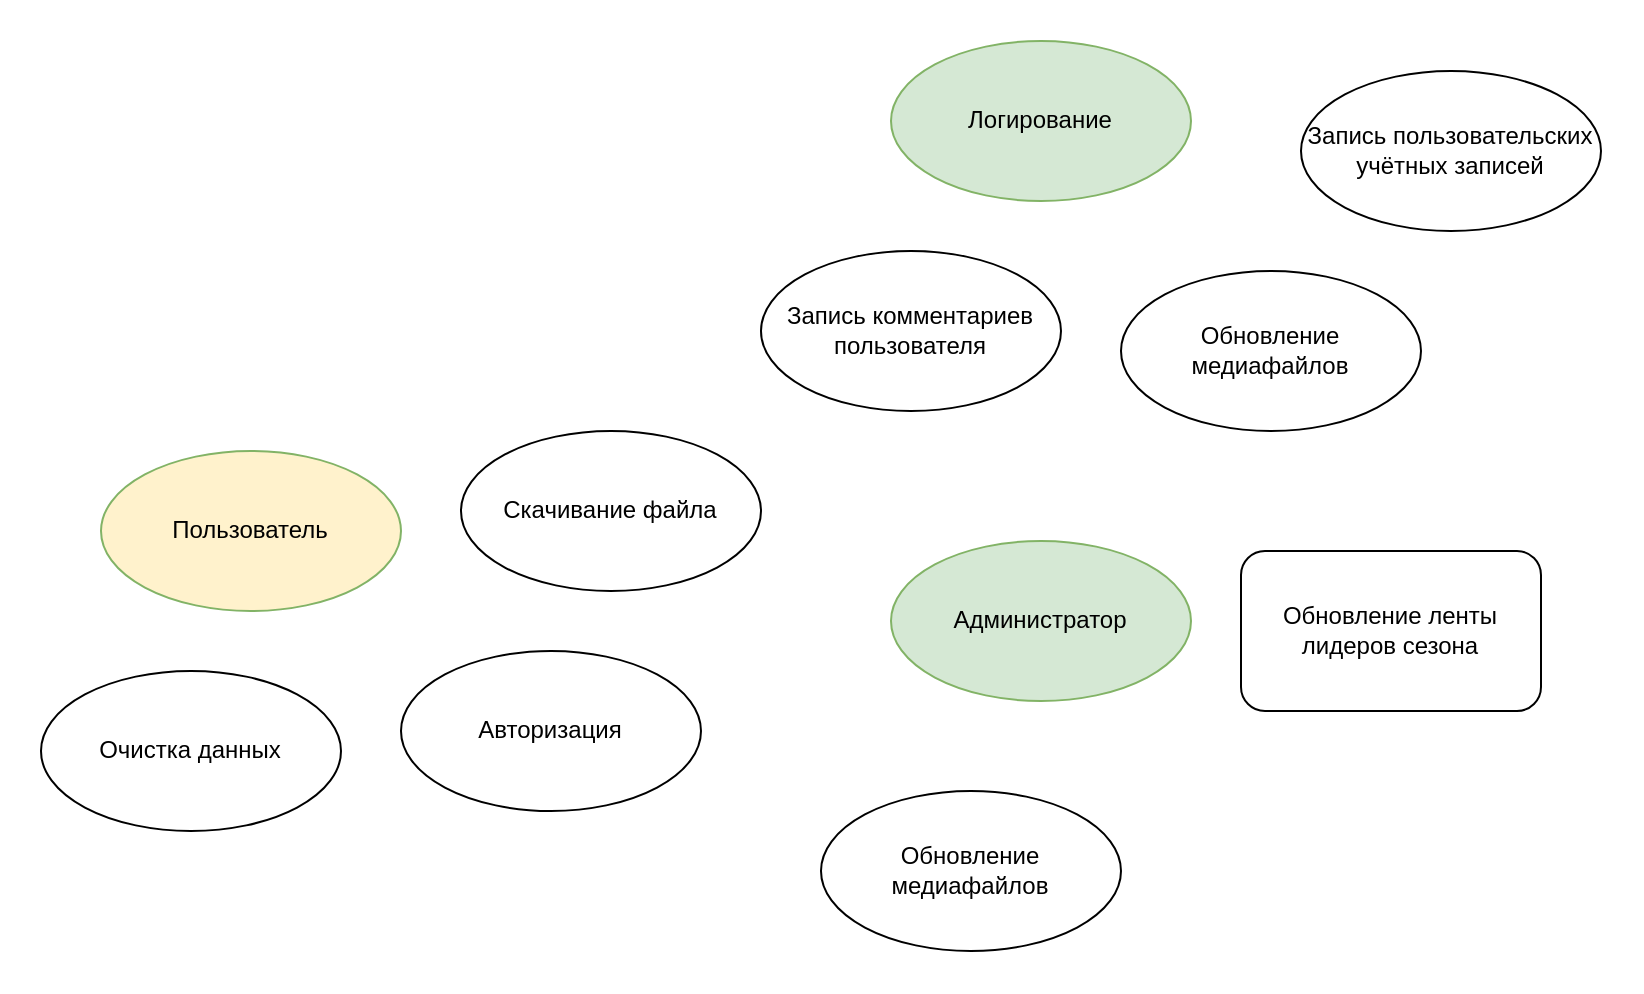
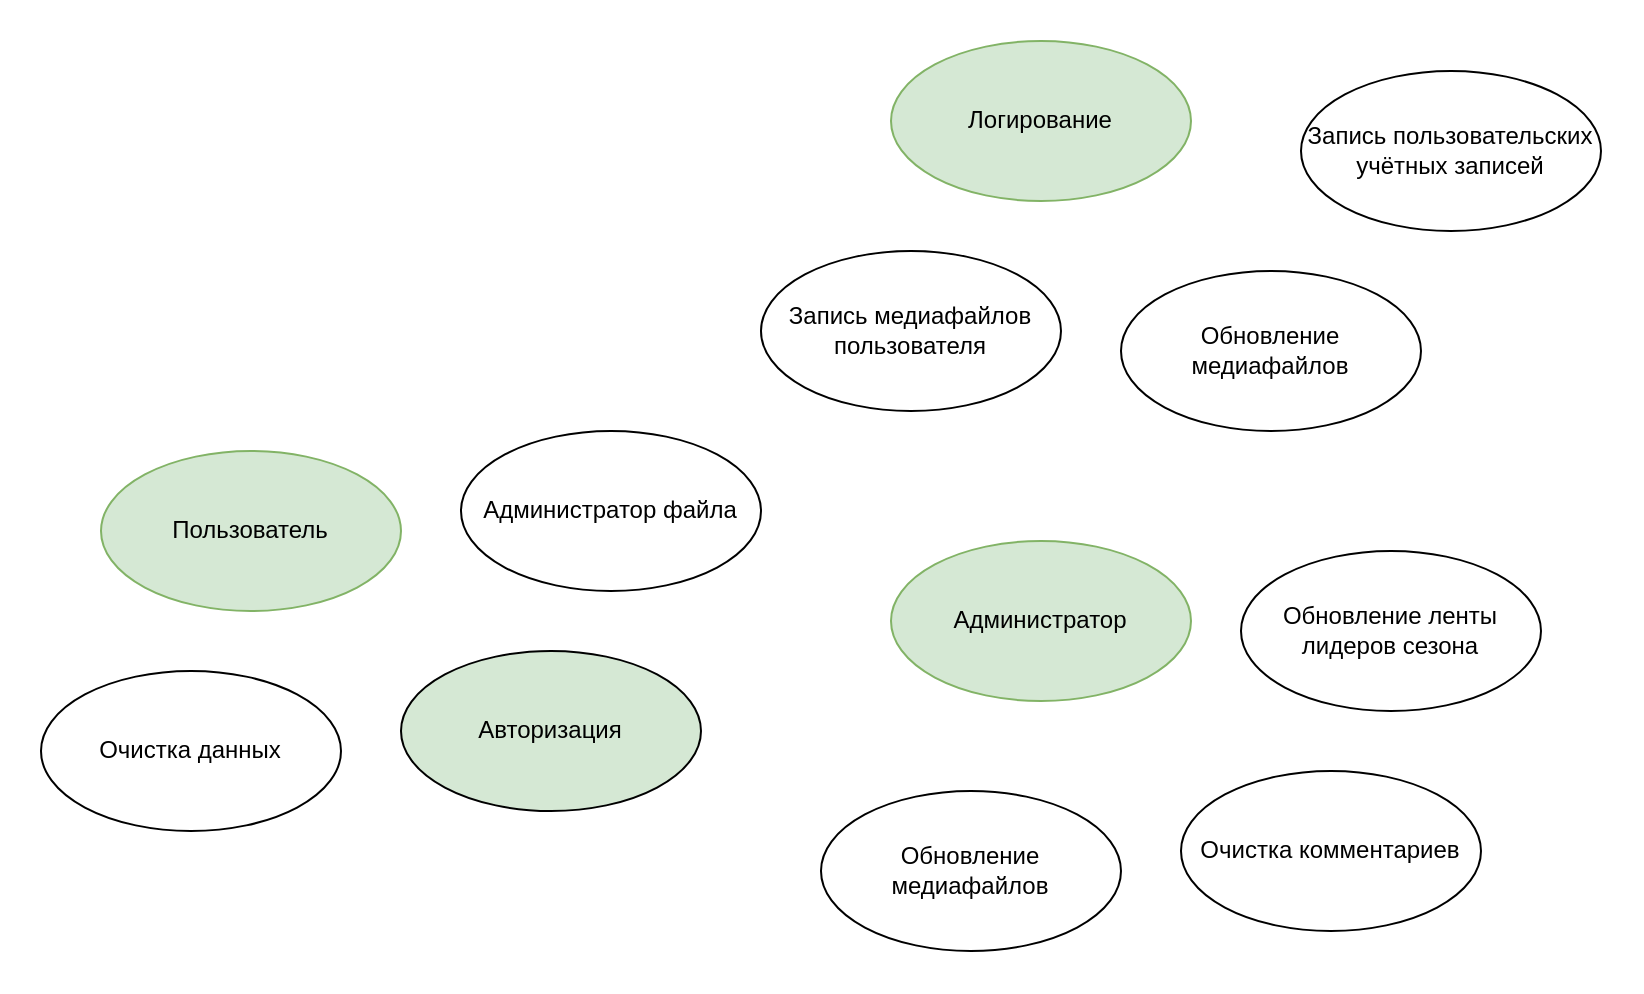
node "Запись комментариев пользователя": label "Запись комментариев пользователя" -> "Запись медиафайлов пользователя"
node "Скачивание файла": label "Скачивание файла" -> "Администратор файла"
node "Пользователь": fillcolor #fff2cc -> #d5e8d4
node "Обновление ленты лидеров сезона": shape rounded rectangle -> ellipse
node "Авторизация": fillcolor #ffffff -> #d5e8d4
node "Очистка комментариев": added
